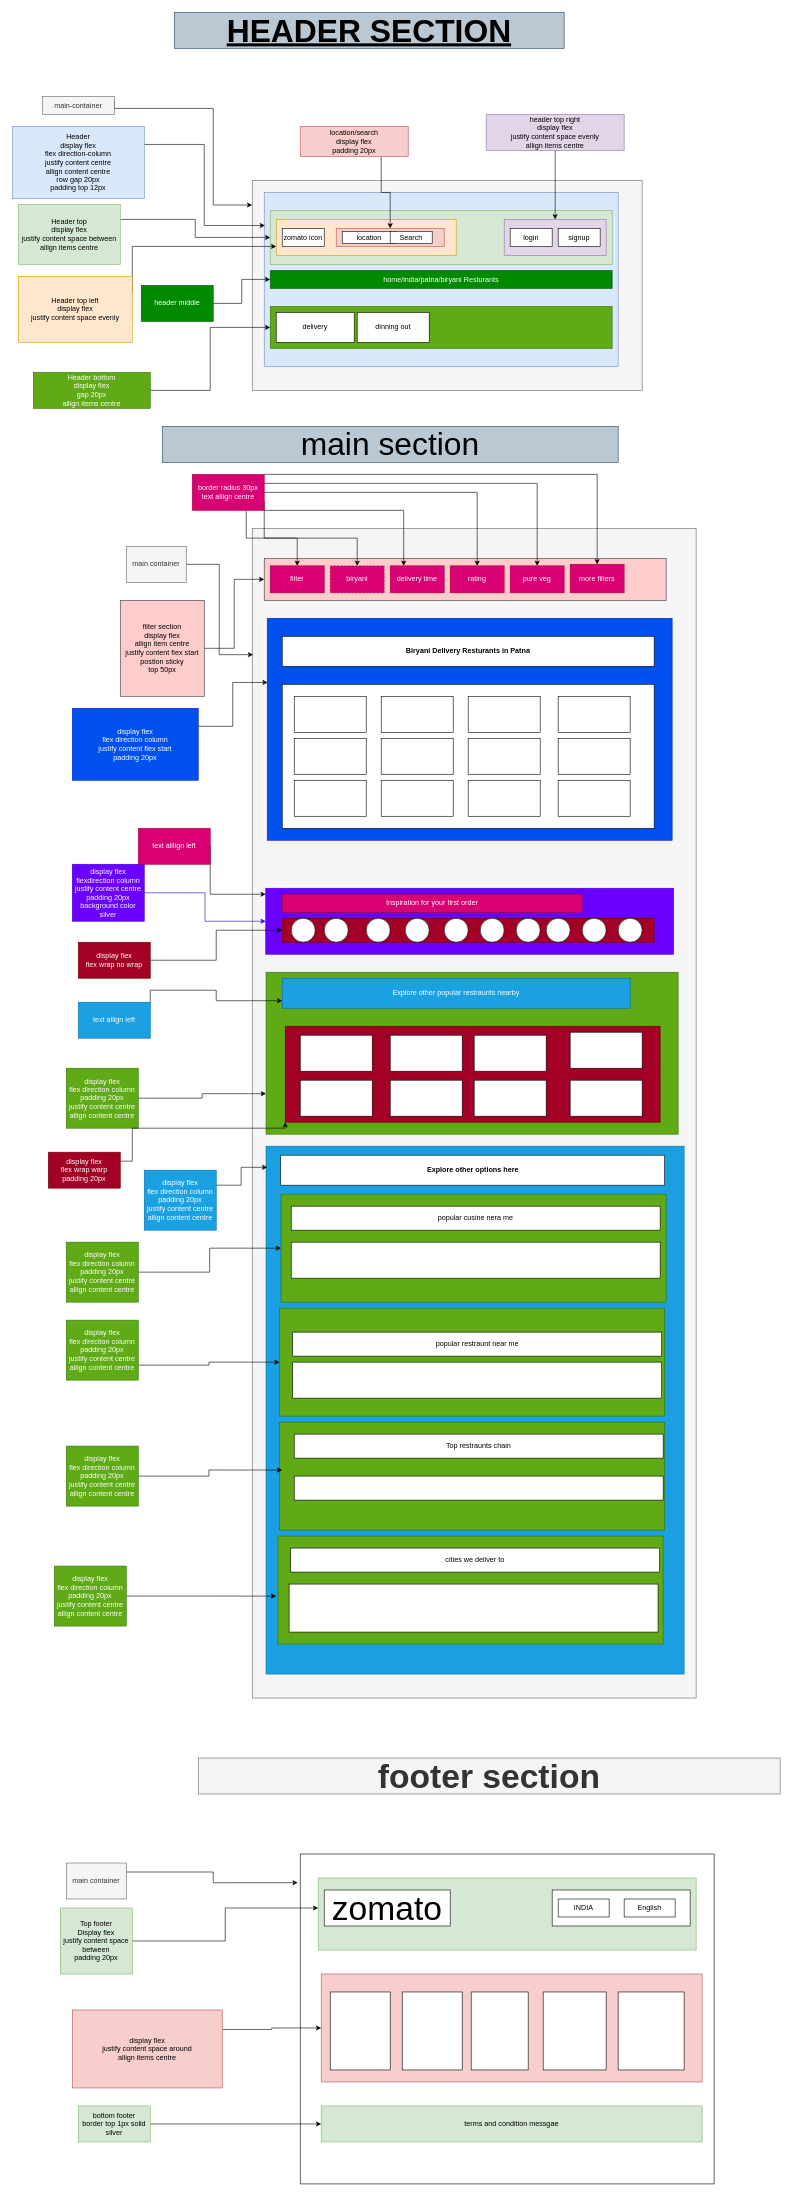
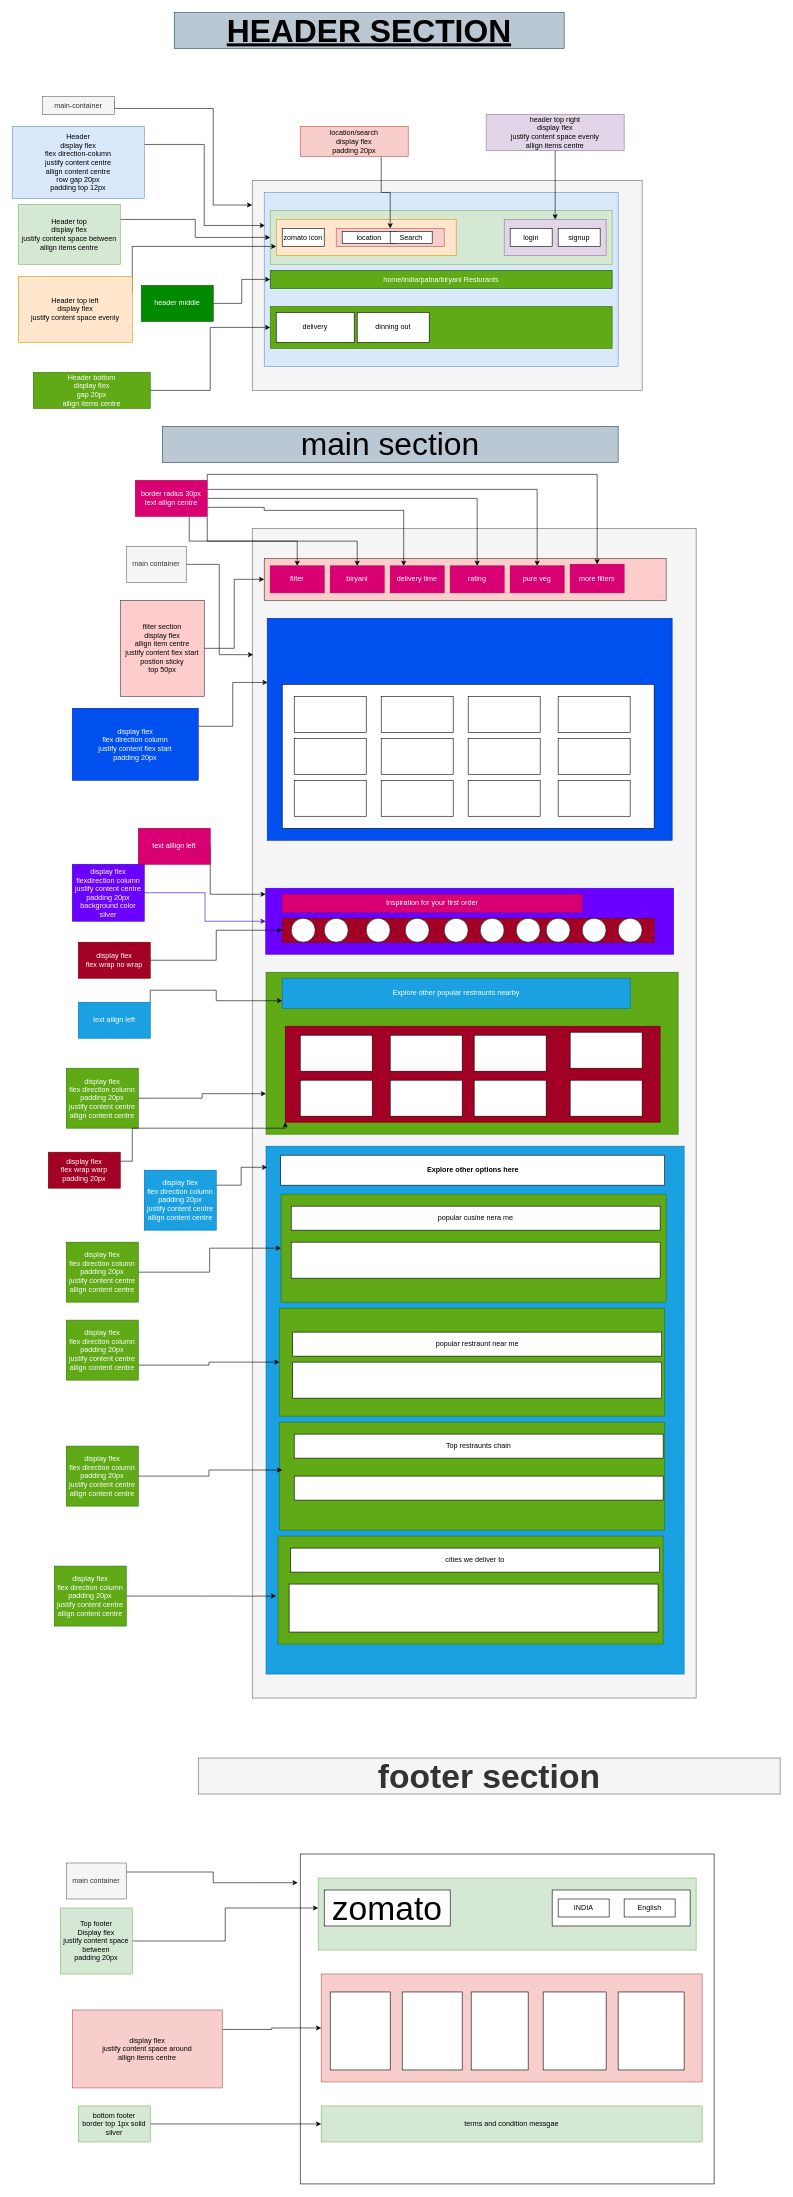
node "home/india/patna/biryani Resturants": fillcolor #008a00 -> #60a917
node "border radius 30px text allign centre": moved (228, 492) -> (171, 498)
node "biryani": style dashed -> solid
node "Biryani Delivery Resturants in Patna": removed
